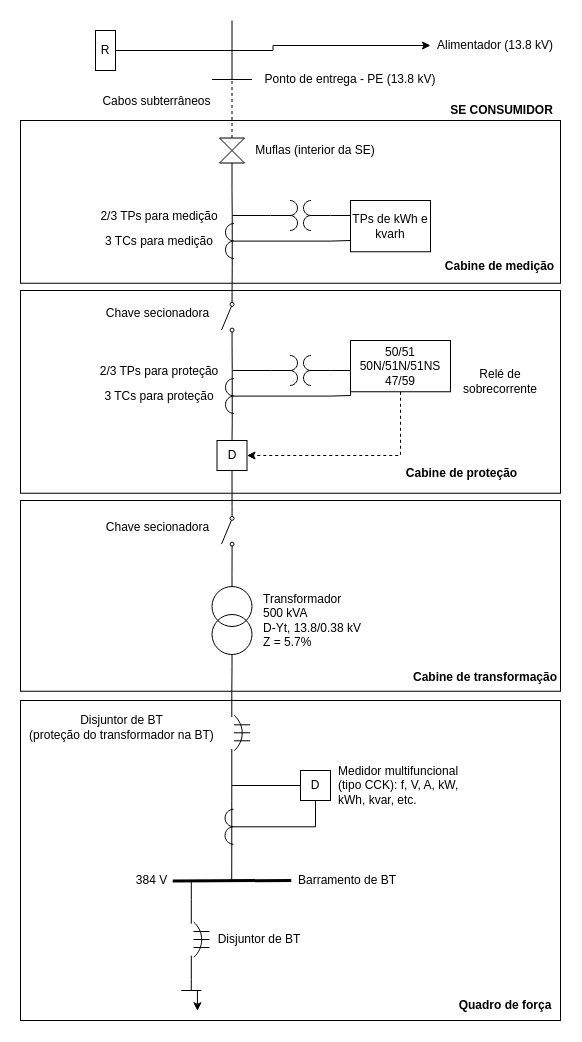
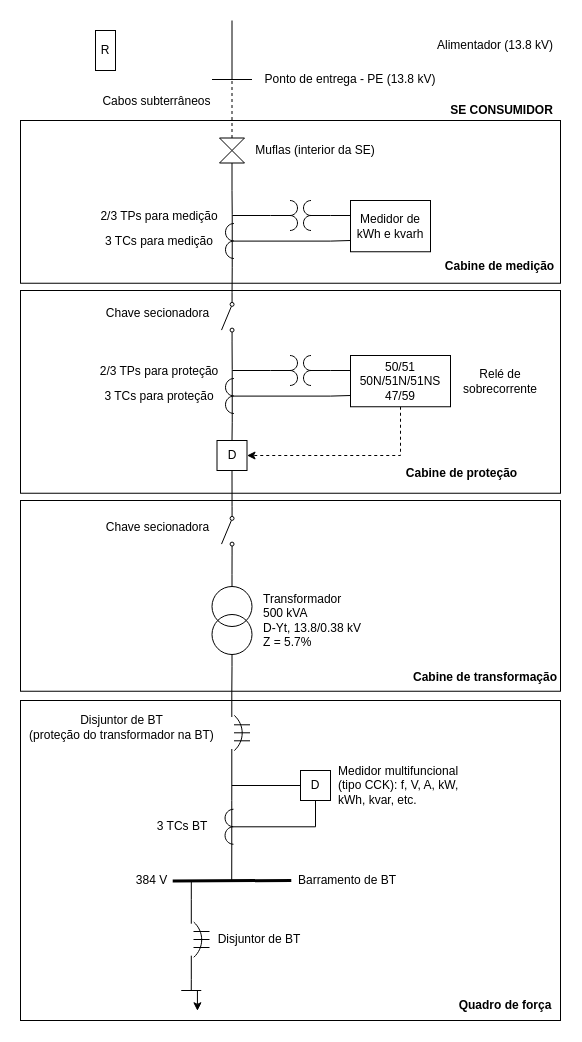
edge "R" -> "Alimentador (13.8 kV)": removed
node "TPs de kWh e kvarh": label "TPs de kWh e kvarh" -> "Medidor de kWh e kvarh"
node "50/51 50N/51N/51NS 47/59": moved (401, 366) -> (401, 381)
node "3 TCs BT": added
